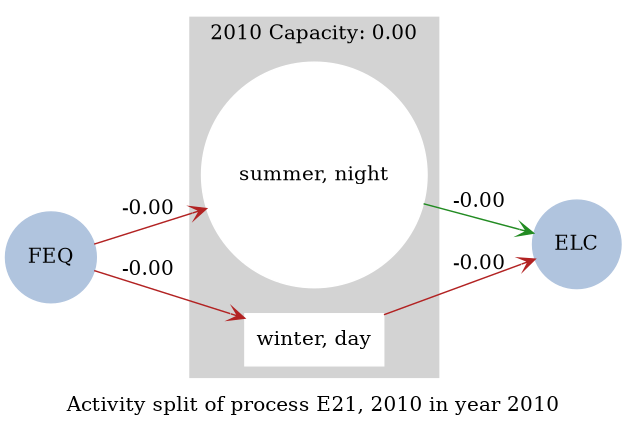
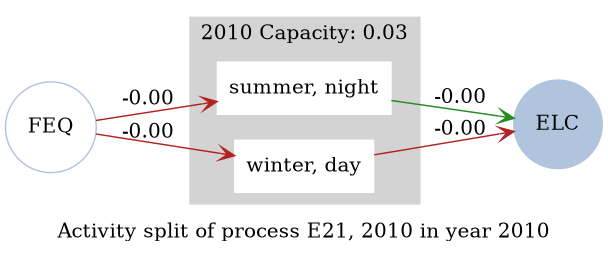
cluster "2010 Capacity: 0.00": label "2010 Capacity: 0.00" -> "2010 Capacity: 0.03"
node "summer, night": shape circle -> box
node "FEQ": fillcolor lightsteelblue -> white
